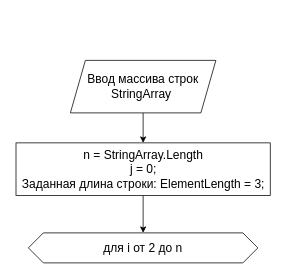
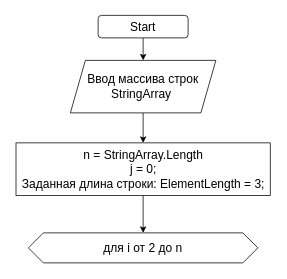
node "Start": added
edge "Start" -> "Ввод массива строк StringArray": added
